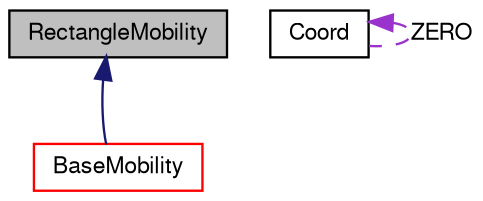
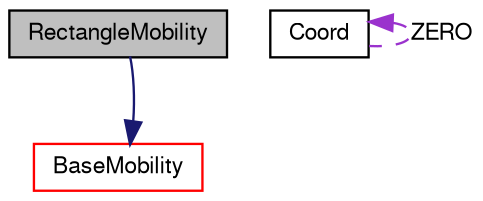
edge "BaseMobility" -> "RectangleMobility": reversed
